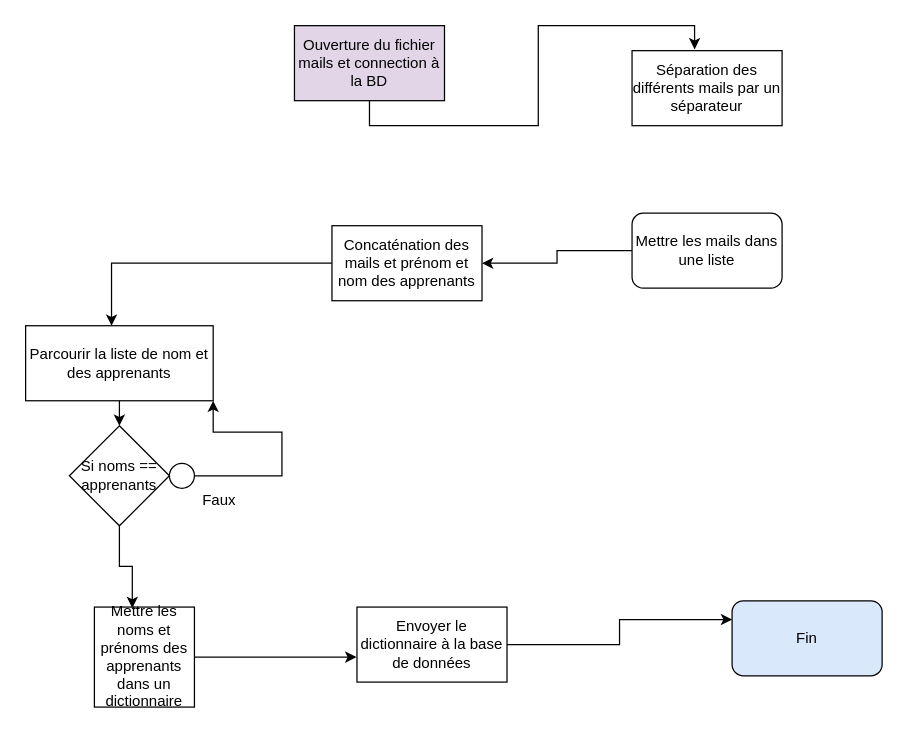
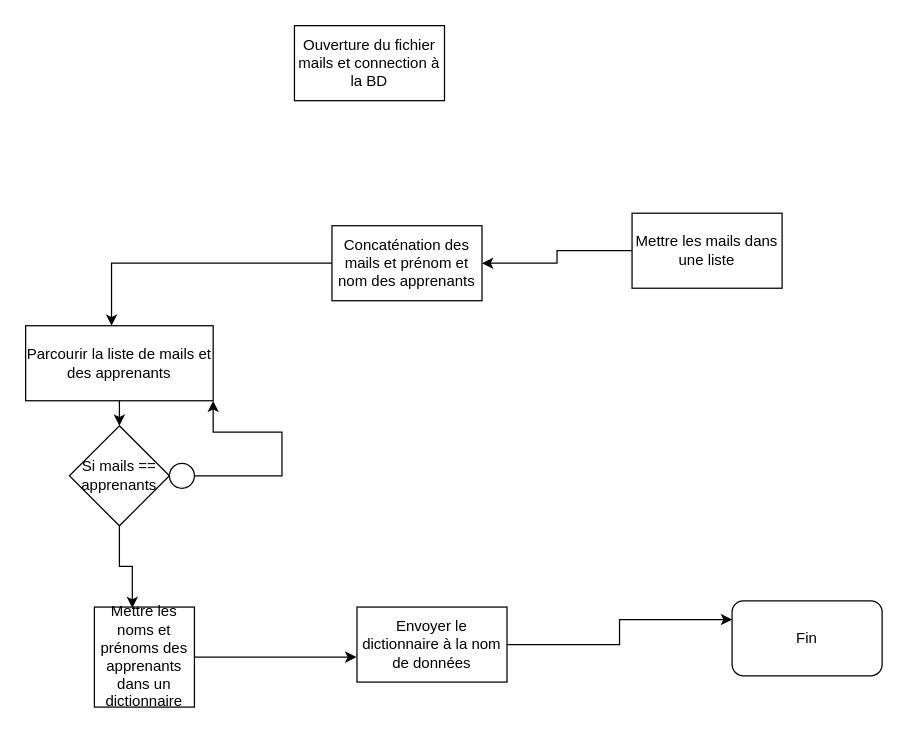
node "Ouverture du fichier mails et connection à la BD": fillcolor #e1d5e7 -> #ffffff
edge "Ouverture du fichier mails et connection à la BD" -> "Séparation des différents mails par un séparateur": removed
node "Séparation des différents mails par un séparateur": removed
node "Mettre les mails dans une liste": shape rounded rectangle -> rectangle
node "Parcourir la liste de nom et des apprenants": label "Parcourir la liste de nom et des apprenants" -> "Parcourir la liste de mails et des apprenants"
node "Si noms == apprenants": label "Si noms == apprenants" -> "Si mails == apprenants"
node "Faux": removed
node "Fin": fillcolor #dae8fc -> #ffffff
node "Envoyer le dictionnaire à la base de données": label "Envoyer le dictionnaire à la base de données" -> "Envoyer le dictionnaire à la nom de données"
